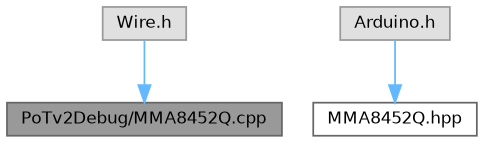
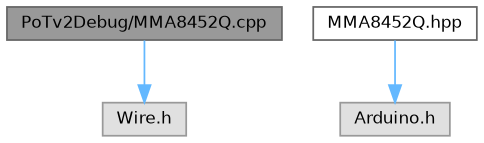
edge "Wire.h" -> "PoTv2Debug/MMA8452Q.cpp": reversed
edge "Arduino.h" -> "MMA8452Q.hpp": reversed
